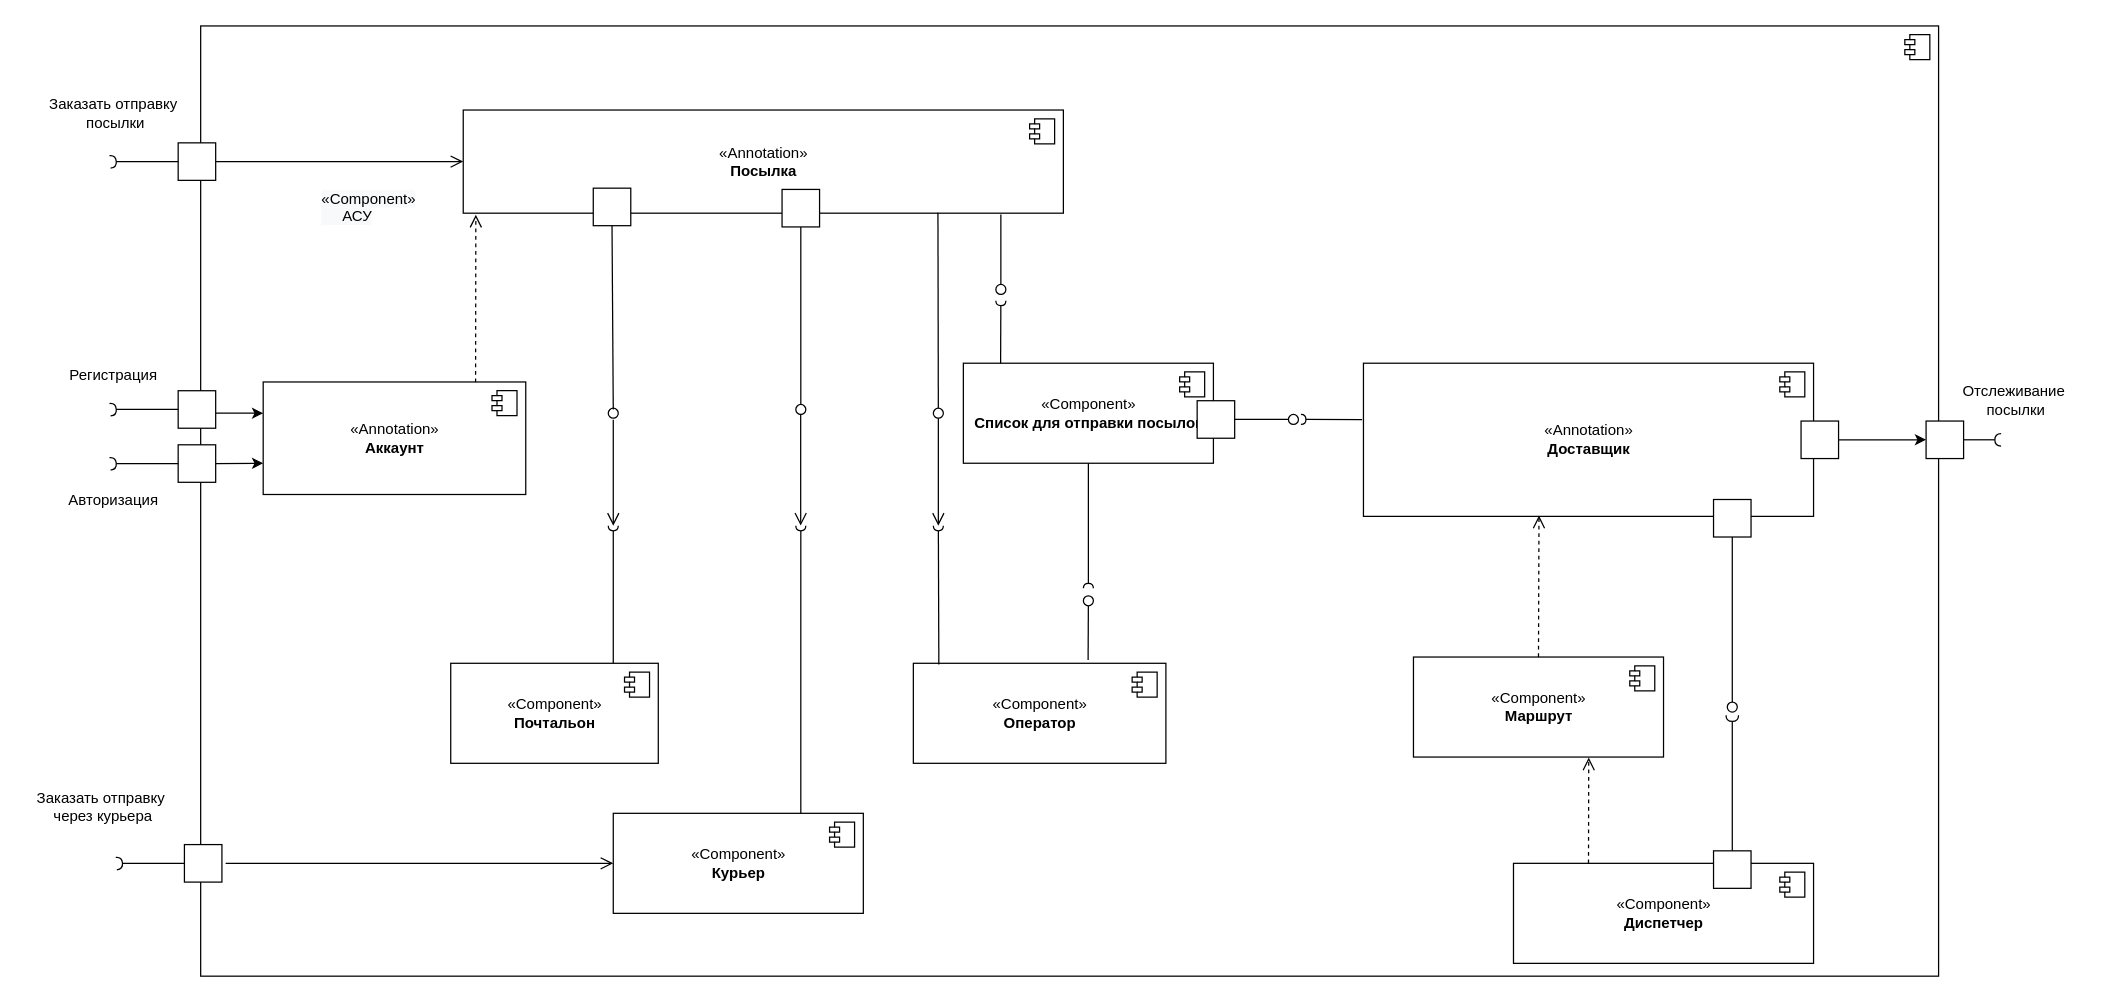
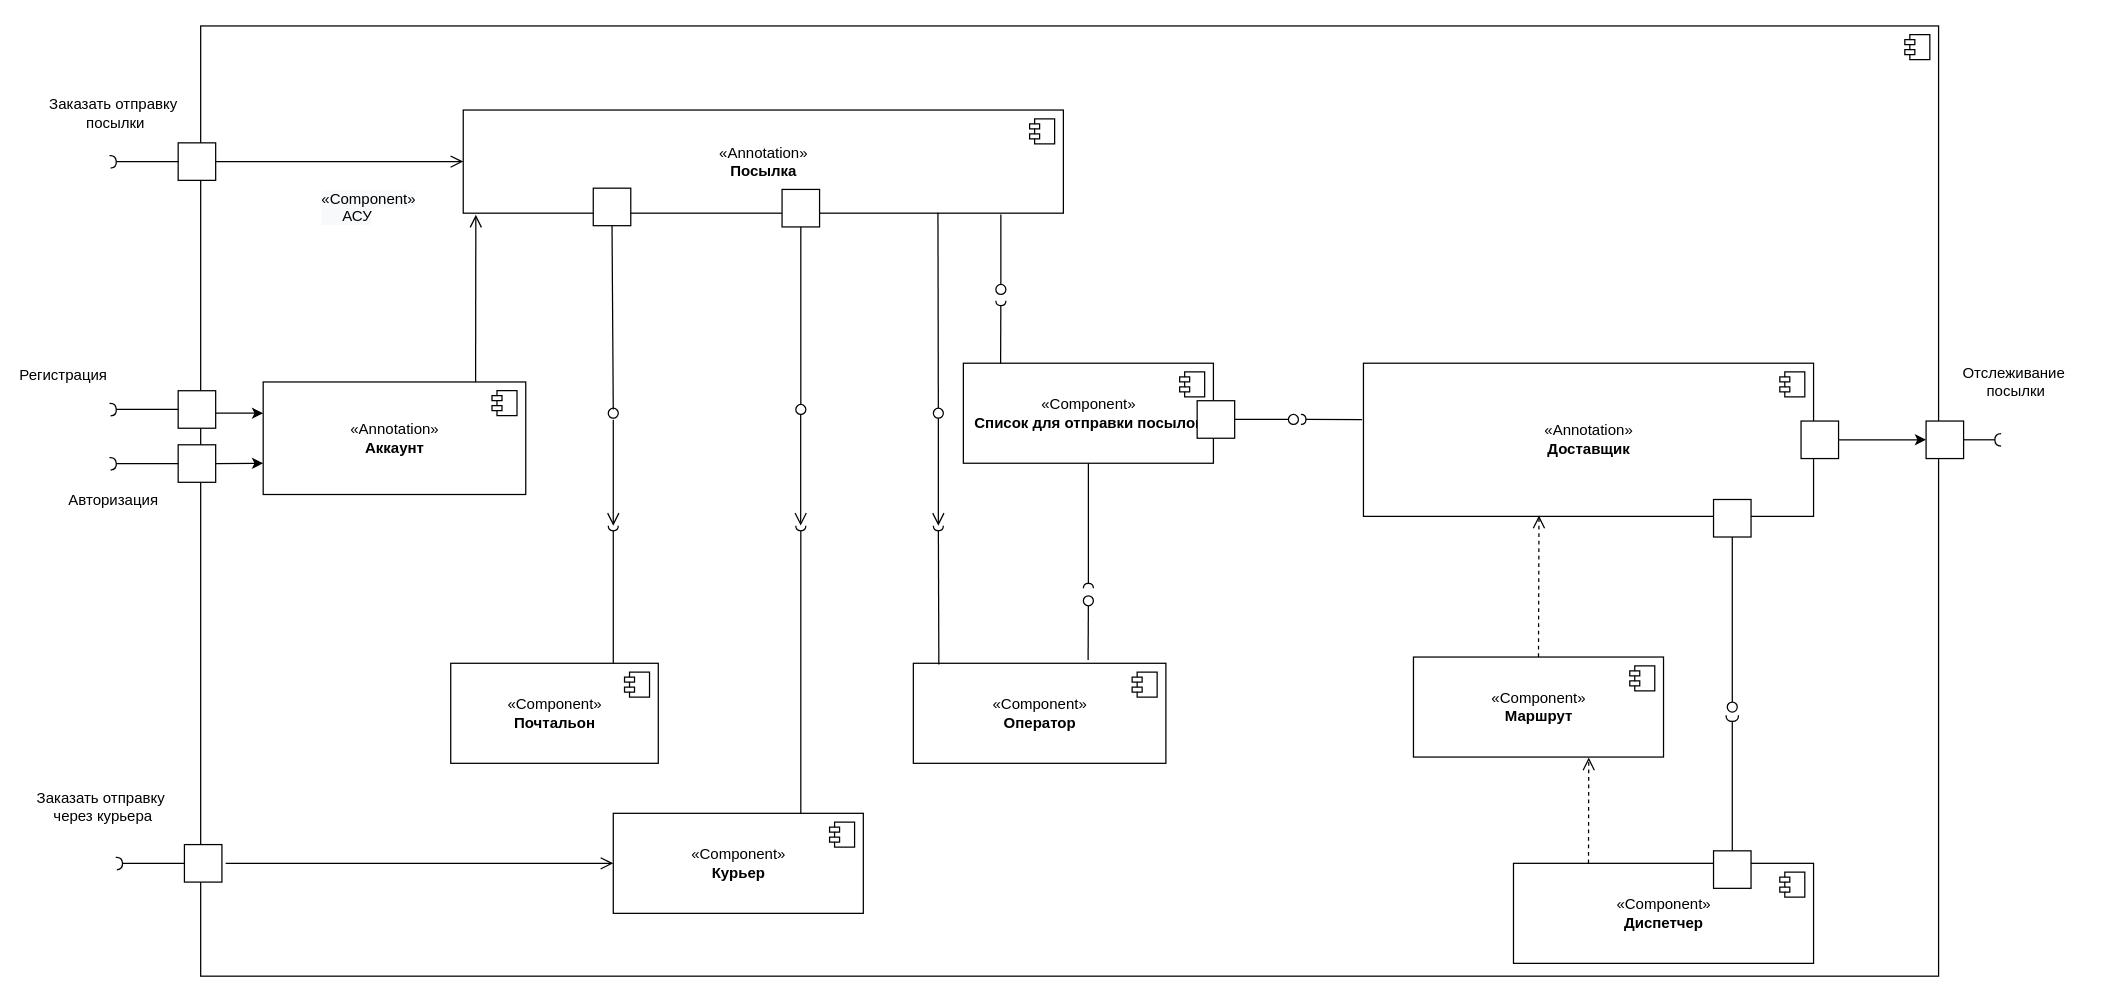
edge "«Annotation» Аккаунт" -> "«Annotation» Посылка": style dashed -> solid
node "Регистрация": moved (113, 376) -> (63, 376)
node "Отслеживание посылки": moved (2013, 401) -> (2013, 382)
